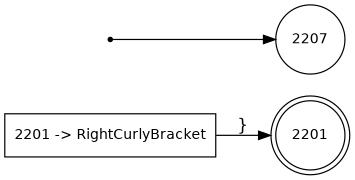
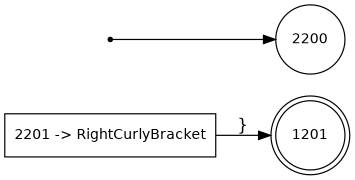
node "2207": label "2207" -> "2200"
node "2201": label "2201" -> "1201"
